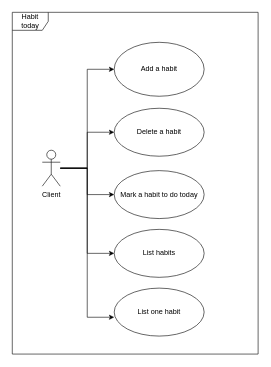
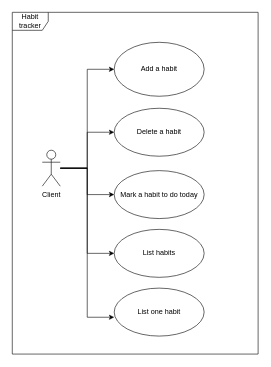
node "Habit today": label "Habit today" -> "Habit tracker"
